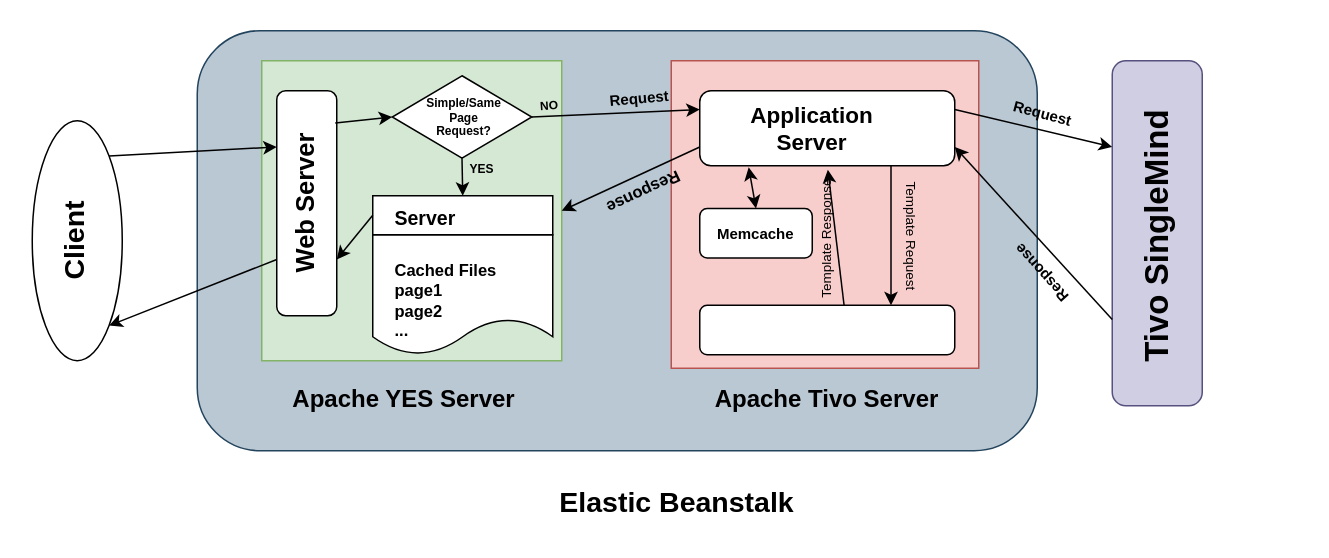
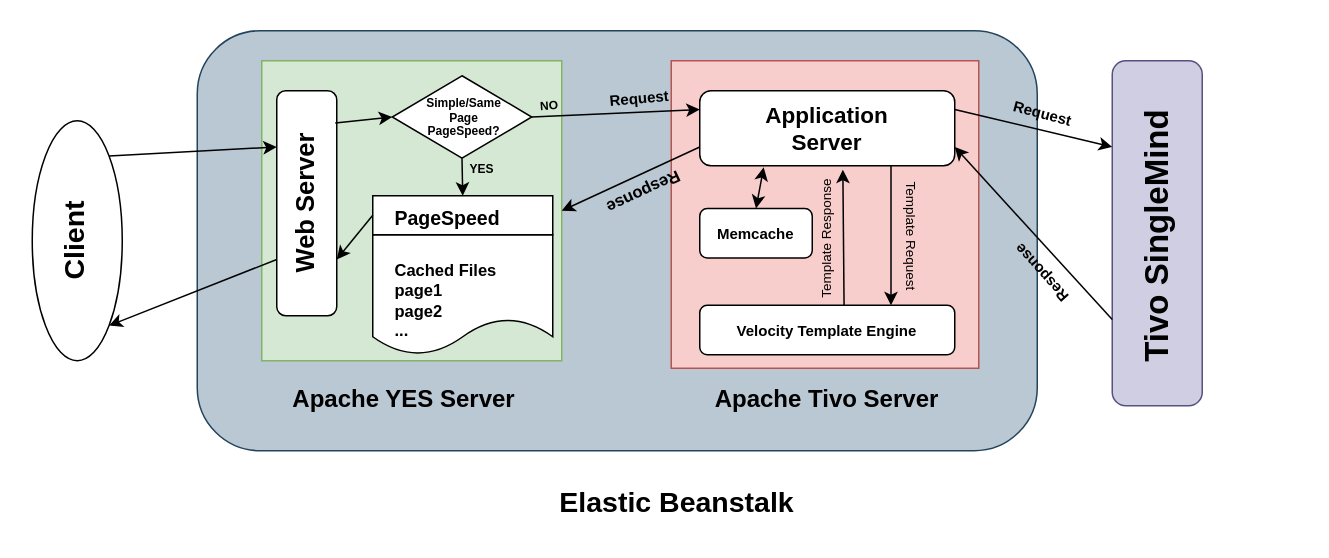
node "Simple/Same Page Request?": label "Simple/Same Page Request?" -> "Simple/Same Page PageSpeed?"
node "Application Server": moved (812, 128) -> (827, 128)
node "Server": label "Server" -> "PageSpeed"
node "Velocity Template Engine": added
